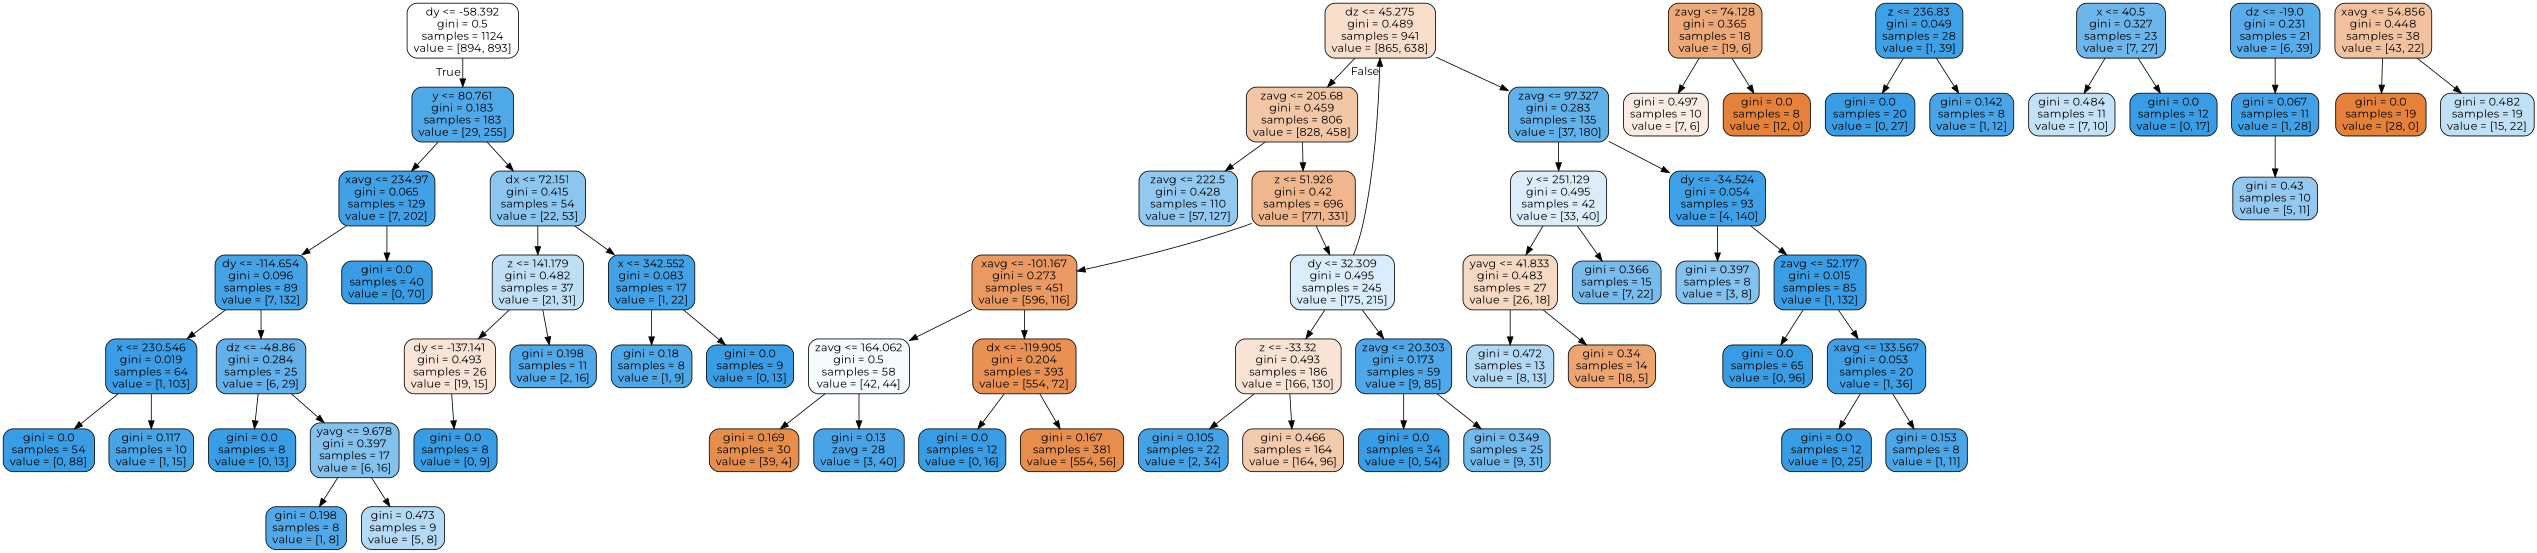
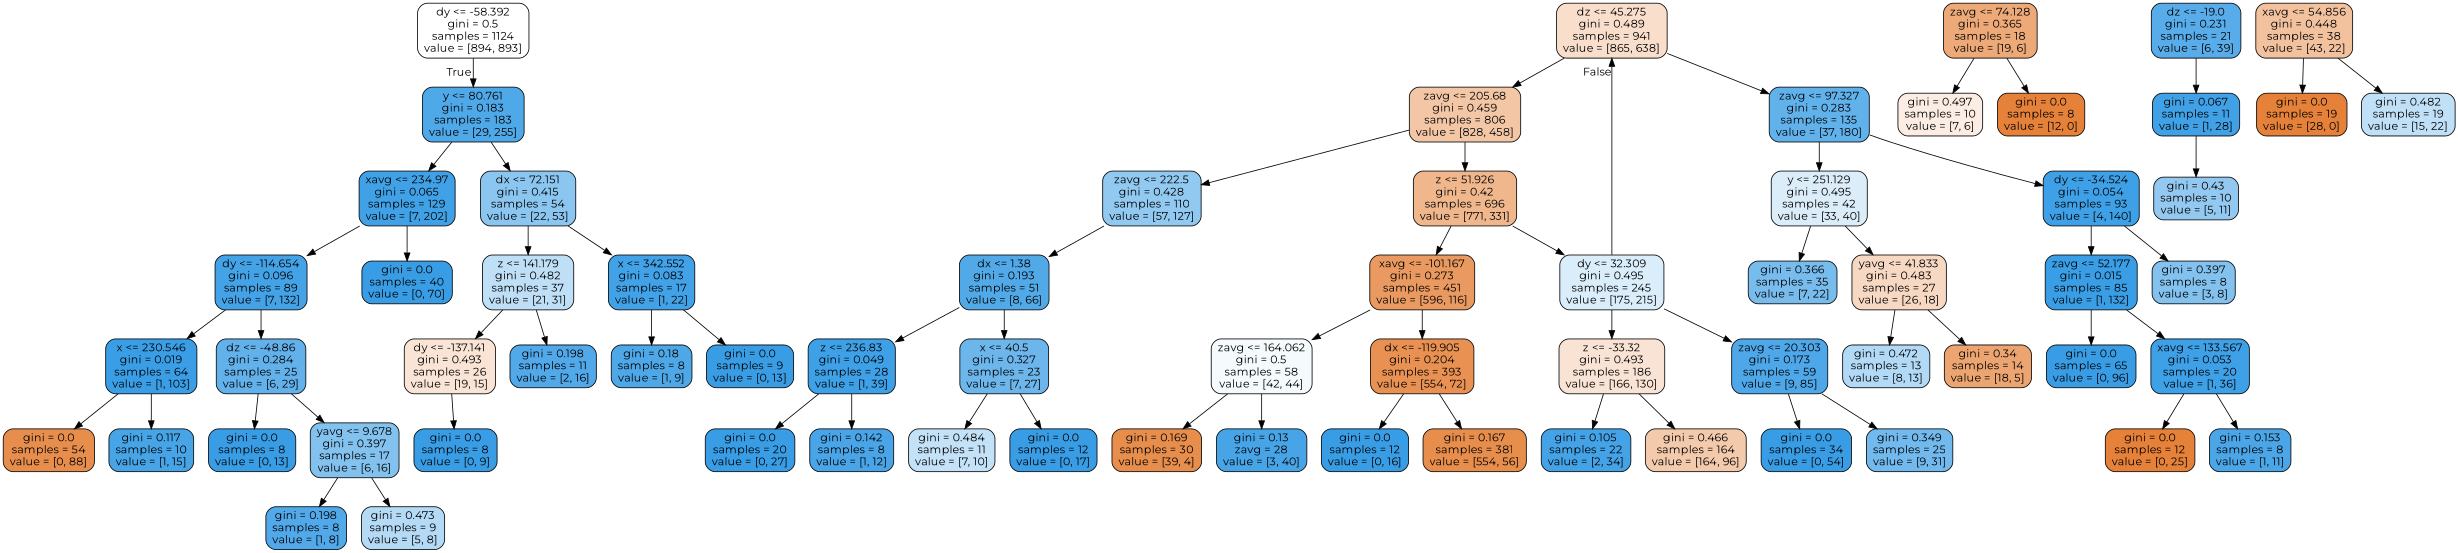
node "dx <= 1.38 gini = 0.193 samples = 51 value = [8, 66]": added
node "gini = 0.366 samples = 15 value = [7, 22]": label "gini = 0.366 samples = 15 value = [7, 22]" -> "gini = 0.366 samples = 35 value = [7, 22]"
node "gini = 0.0 samples = 54 value = [0, 88]": fillcolor #399de5ff -> #e58139e5
node "gini = 0.0 samples = 12 value = [0, 25]": fillcolor #399de5ff -> #e58139ff
